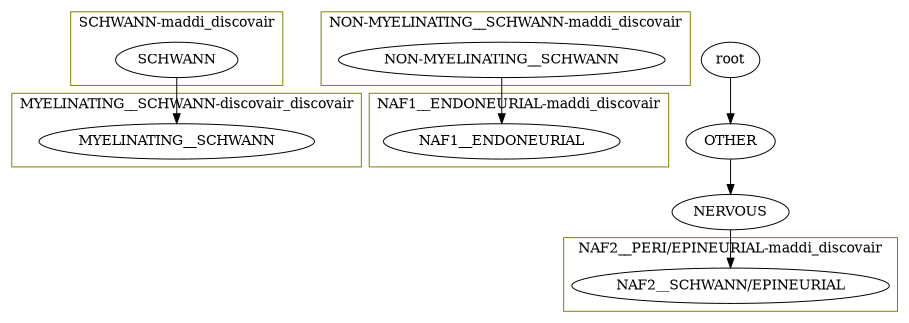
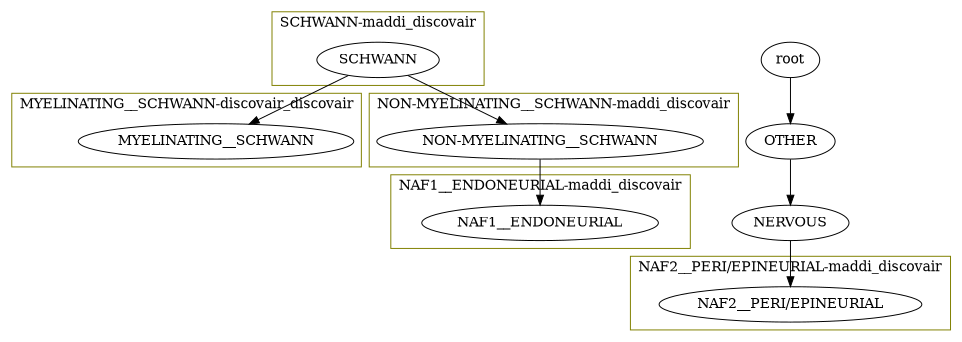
edge "SCHWANN" -> "NON-MYELINATING__SCHWANN": added
node "NAF2__SCHWANN/EPINEURIAL": label "NAF2__SCHWANN/EPINEURIAL" -> "NAF2__PERI/EPINEURIAL"
